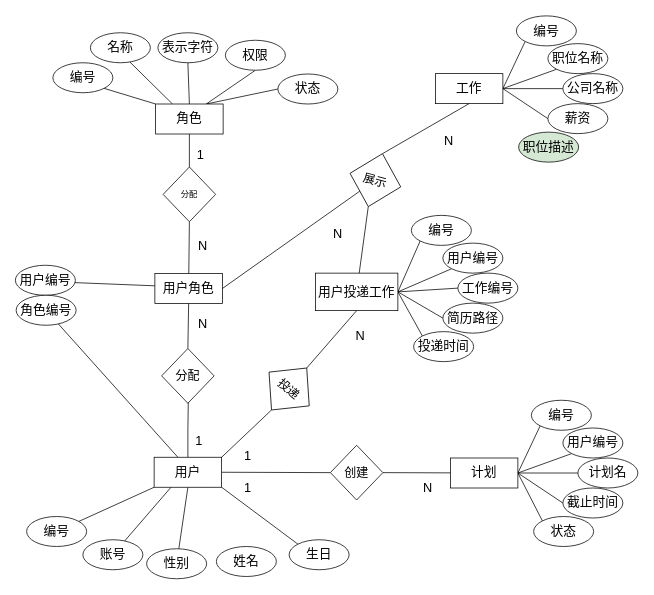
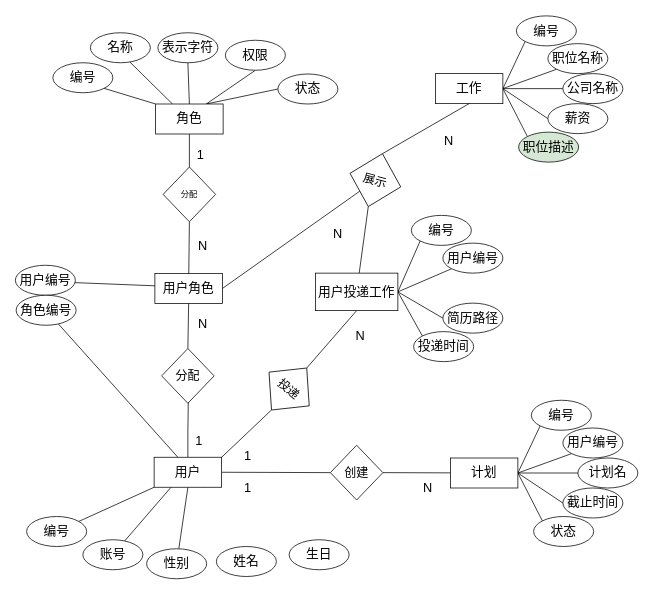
edge "工作" -- "职位描述": added
node "工作编号": removed
edge "工作编号" -- "用户投递工作": removed
edge "用户" -- "生日": removed
